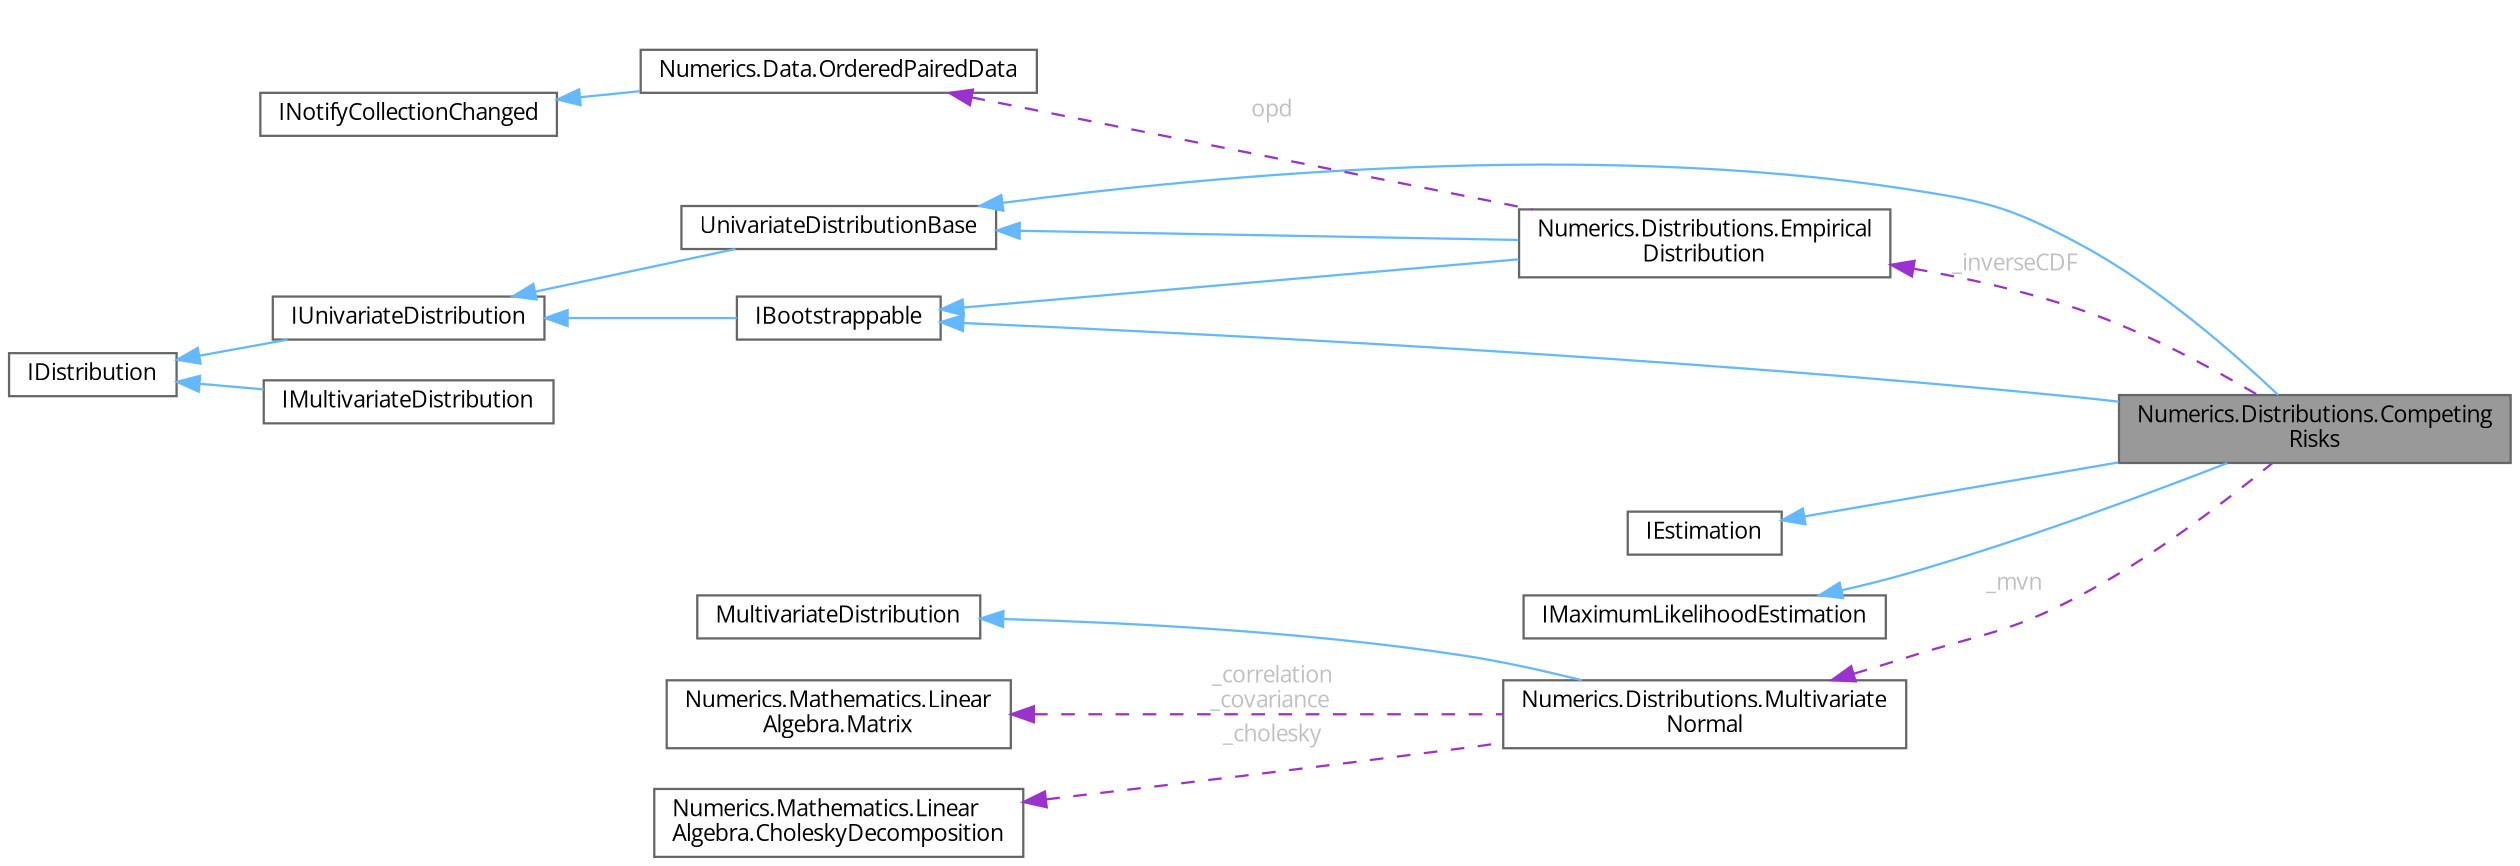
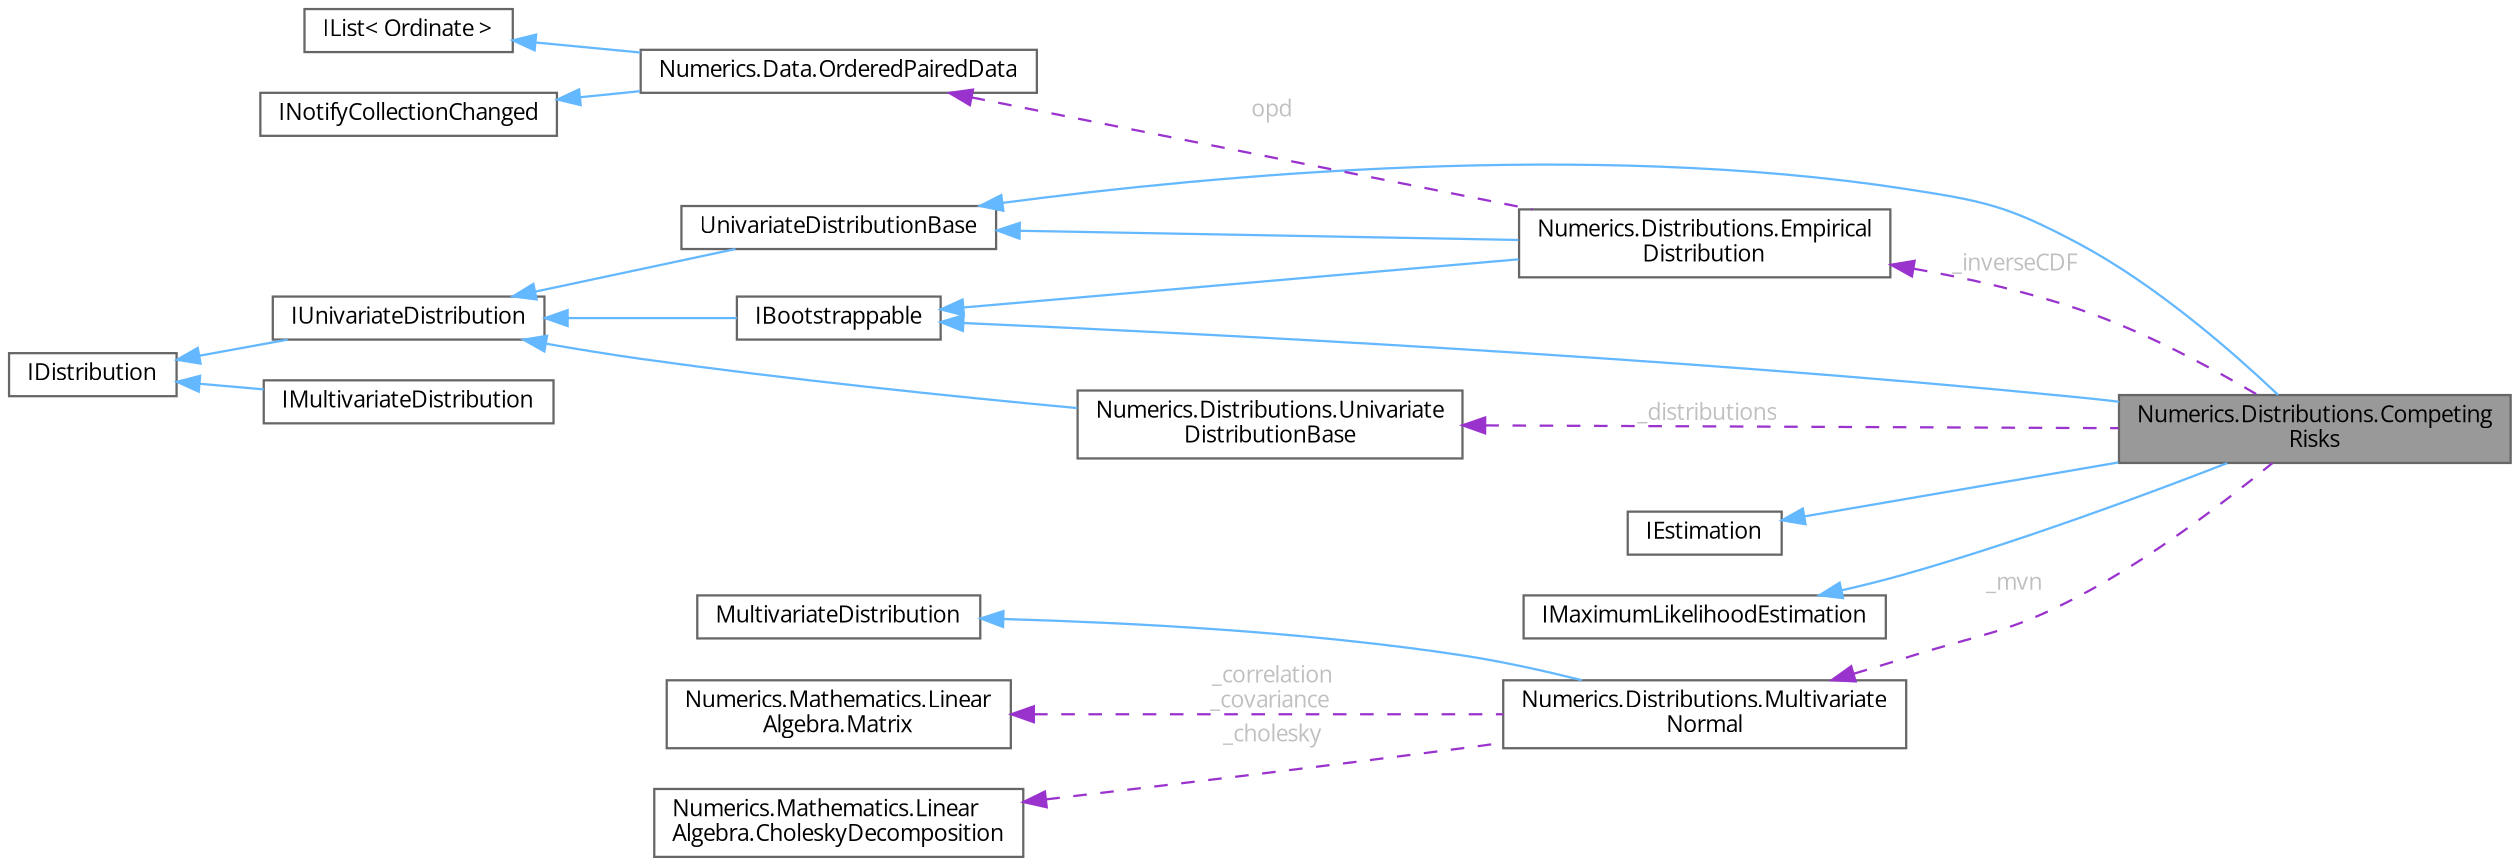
node "IList< Ordinate >": added
node "Numerics.Distributions.Univariate DistributionBase": added
